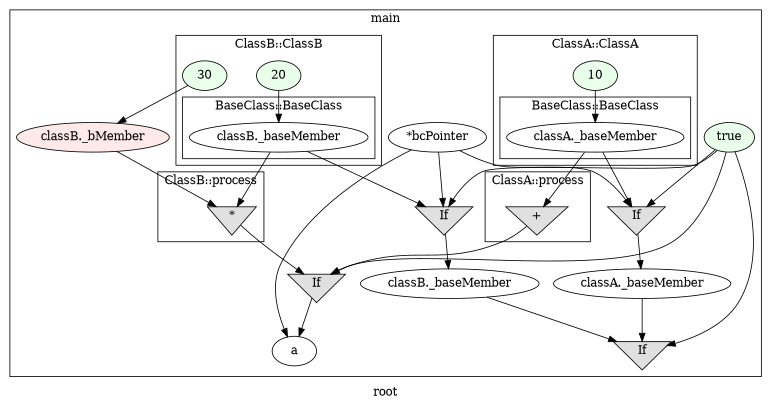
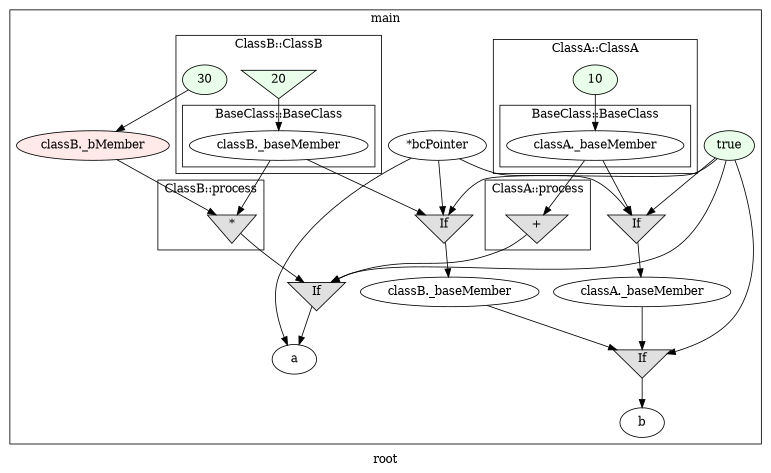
node "20": shape ellipse -> invtriangle
node "b": added
